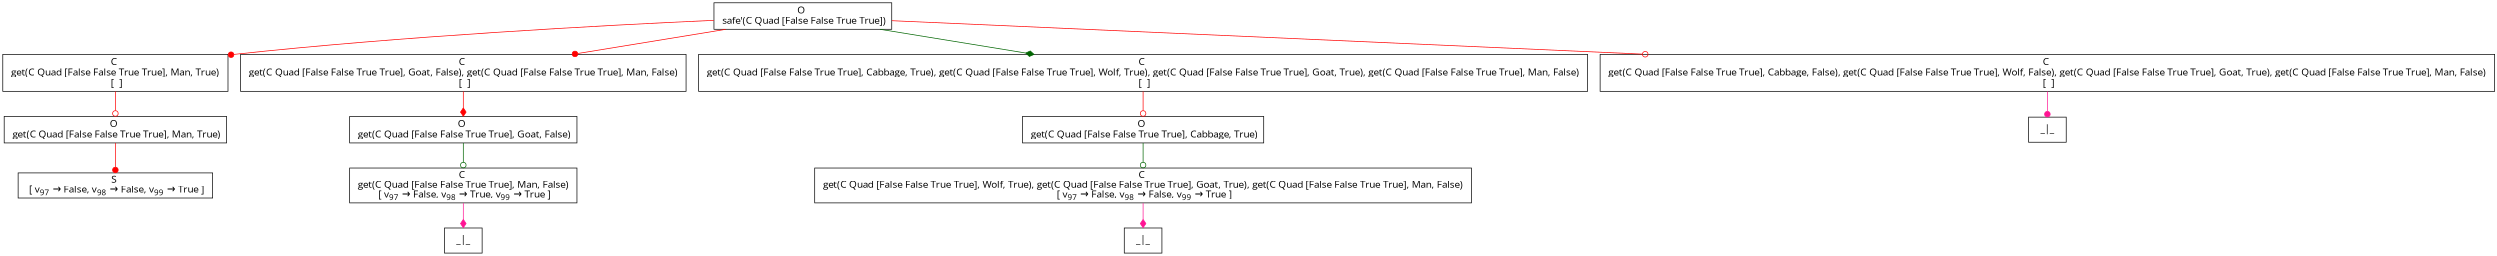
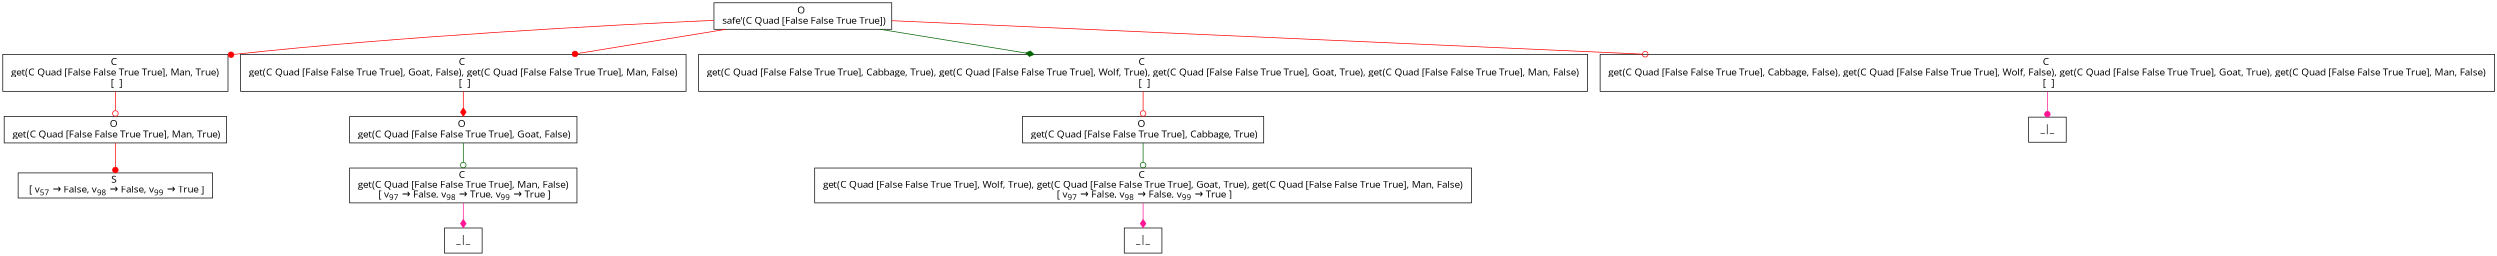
node "S": text "97" -> "57"
